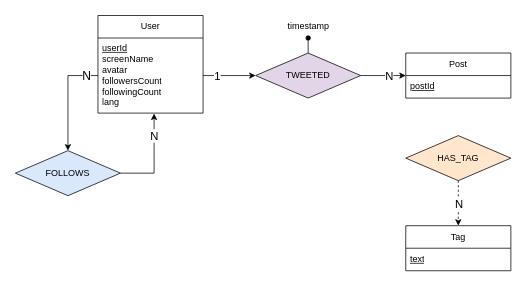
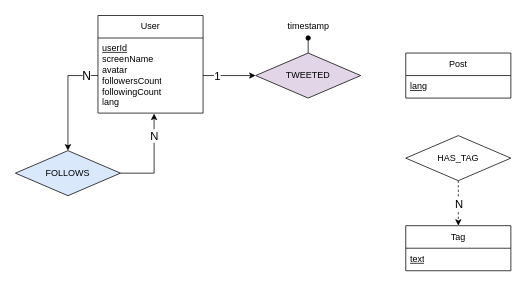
edge "TWEETED" -> "Post": removed, label "N"
node "postId": label "postId" -> "lang"
node "HAS_TAG": fillcolor #ffe6cc -> #ffffff
